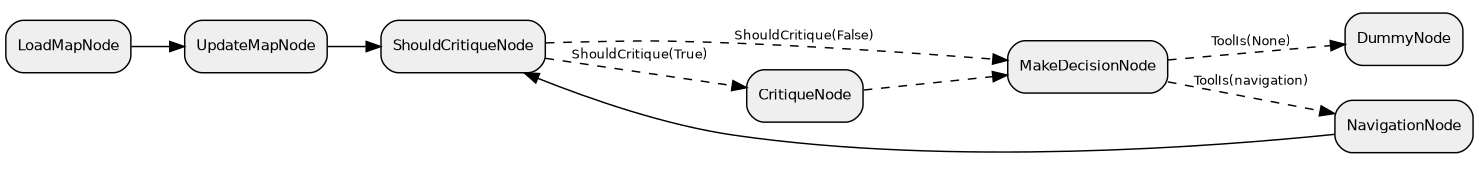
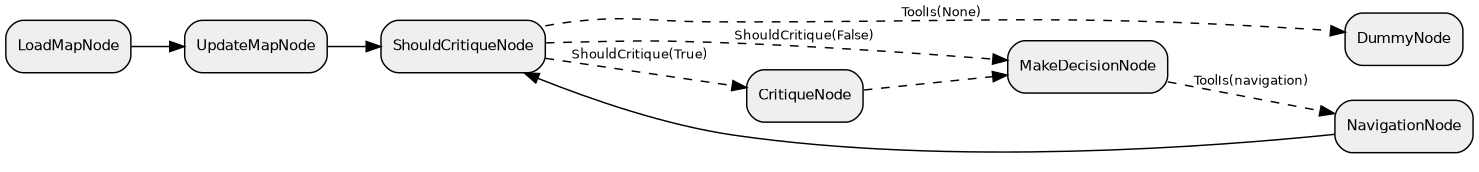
edge "MakeDecisionNode" -> "DummyNode": now "ShouldCritiqueNode" -> "DummyNode"
